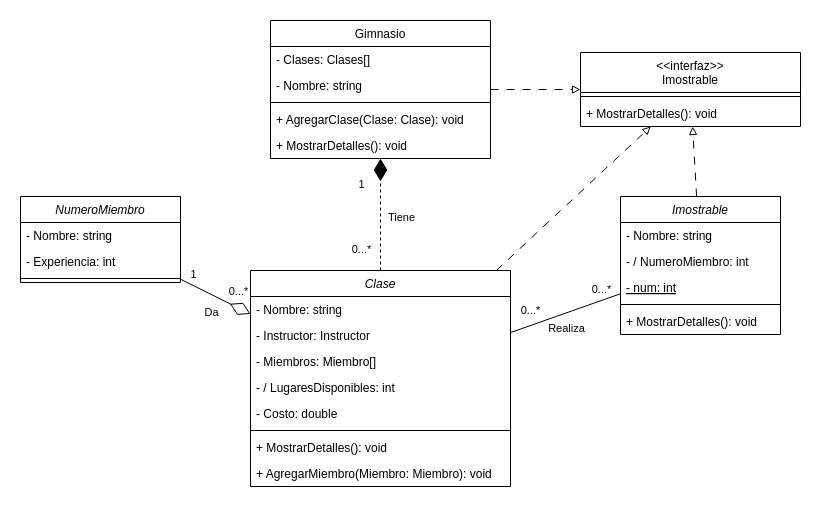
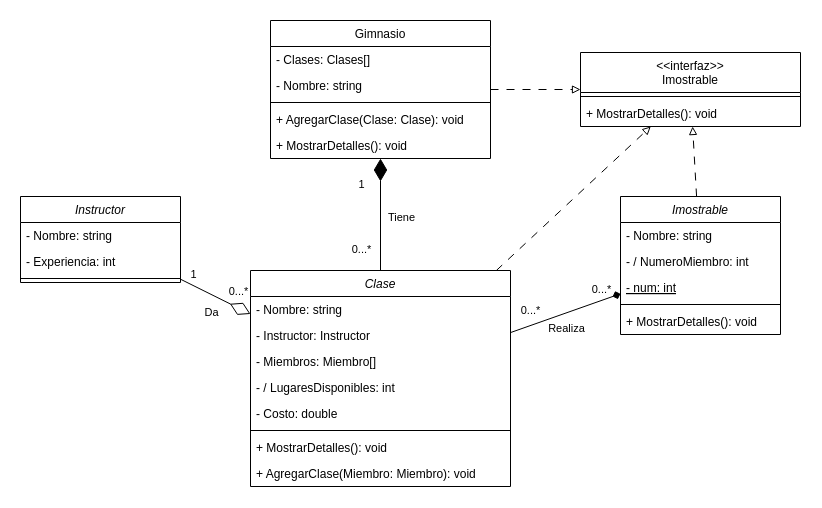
node "NumeroMiembro": label "NumeroMiembro" -> "Instructor"
edge "Clase" -> "Gimnasio": style dashed -> solid
edge "Imostrable" -- "Clase": arrowhead none -> diamond
node "+ AgregarMiembro(Miembro: Miembro): void": label "+ AgregarMiembro(Miembro: Miembro): void" -> "+ AgregarClase(Miembro: Miembro): void"
